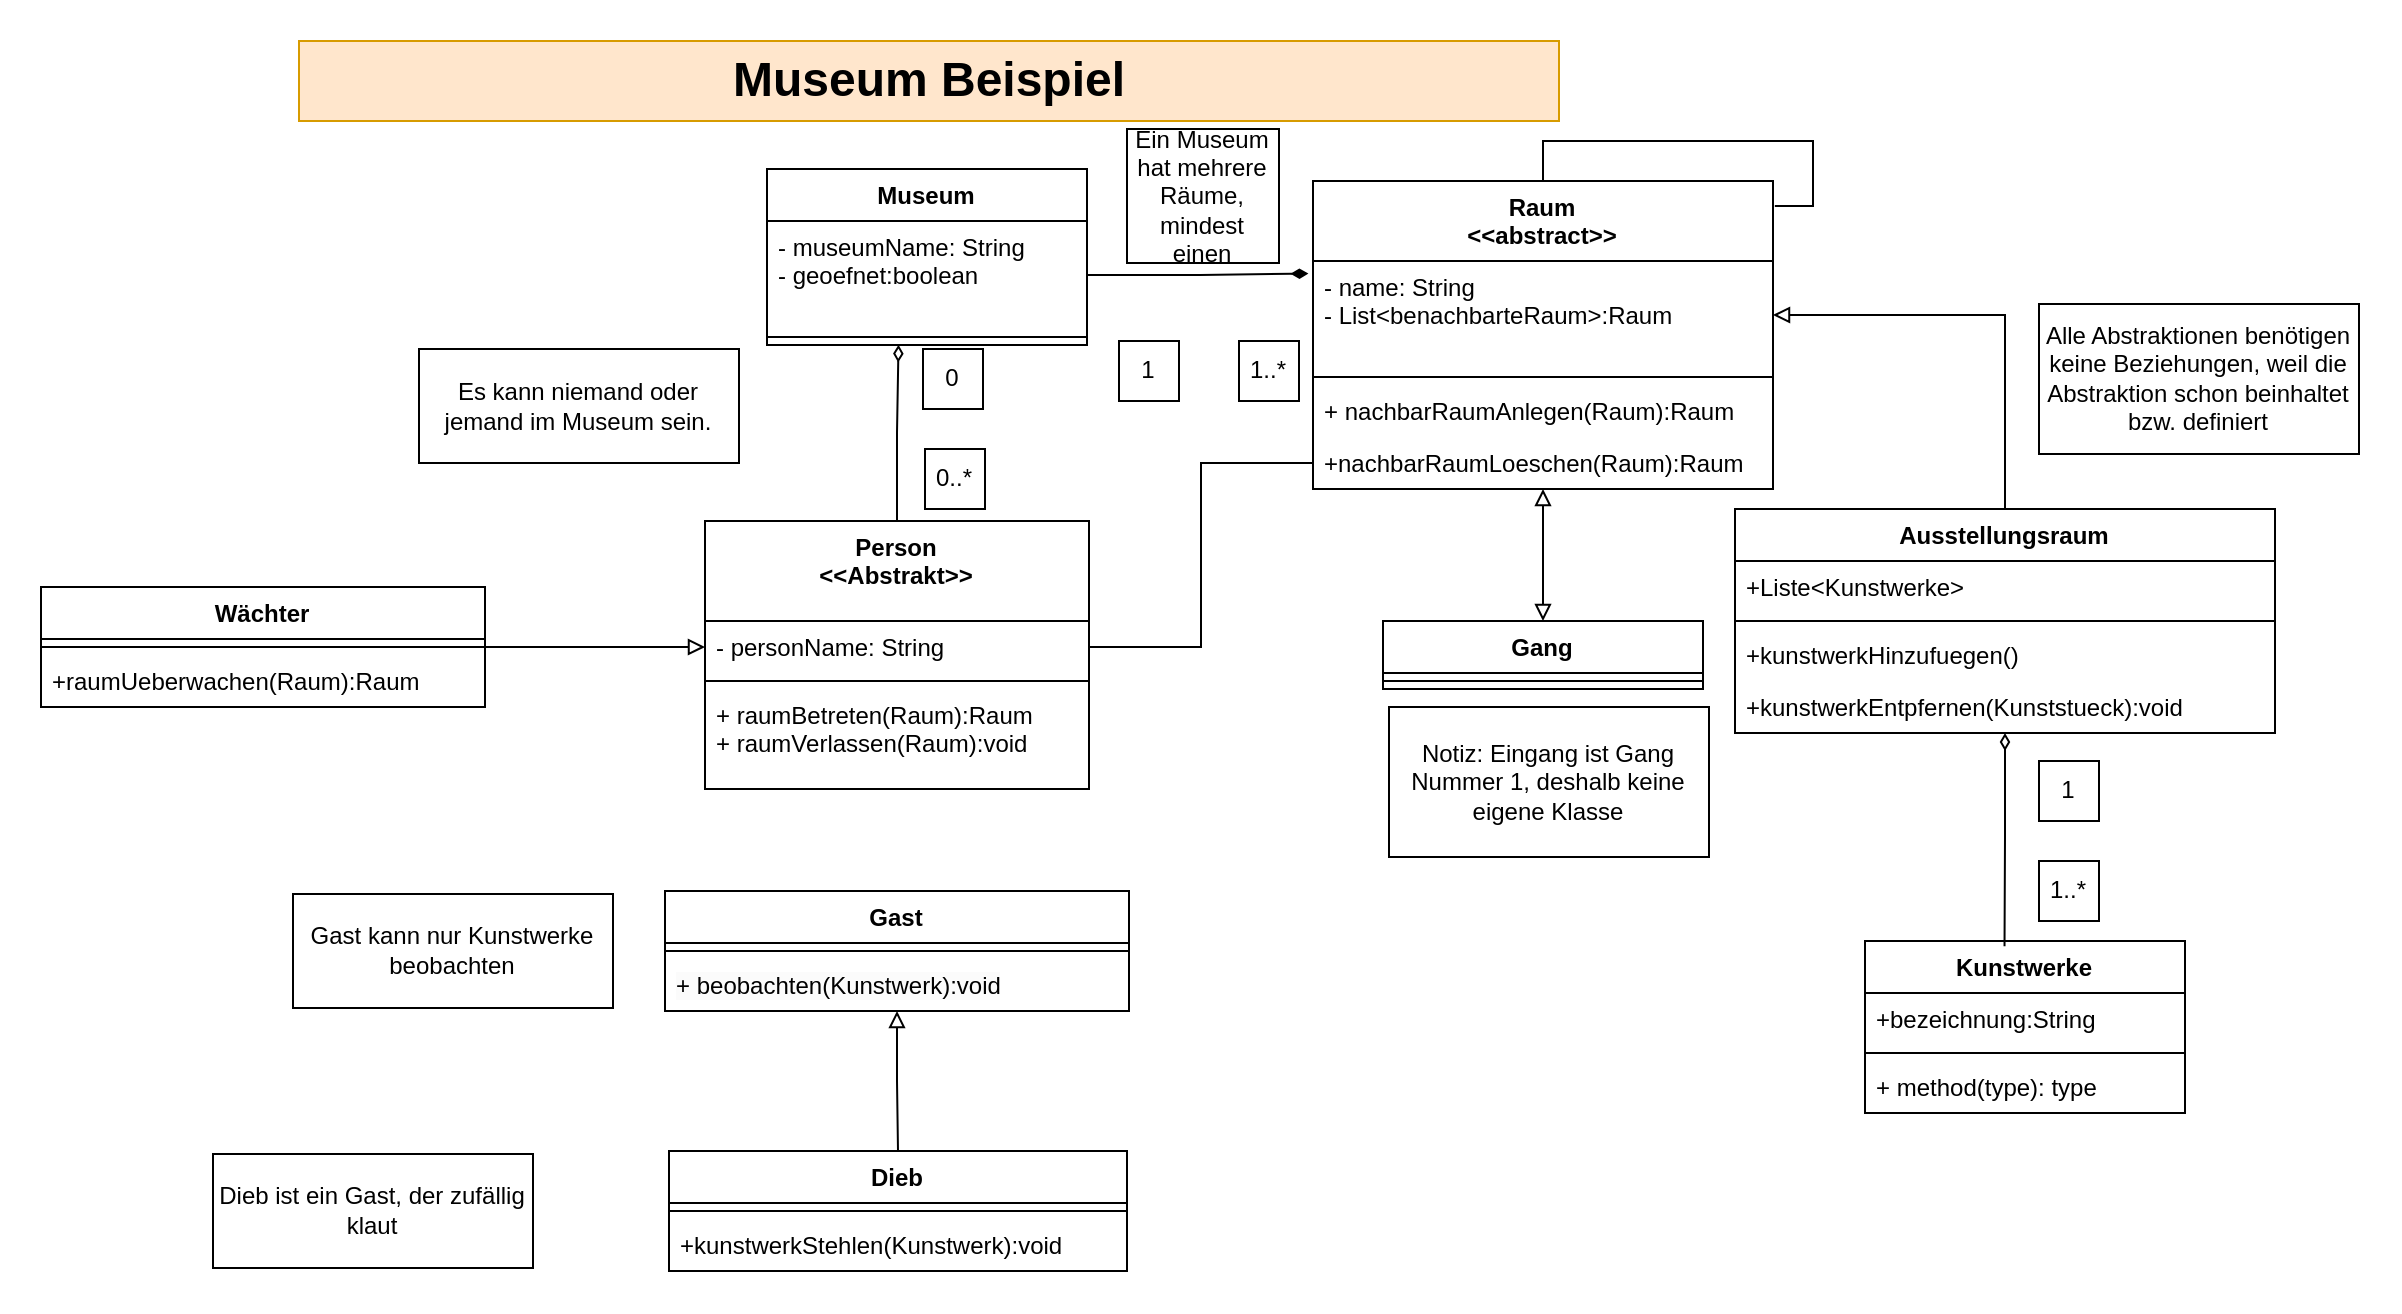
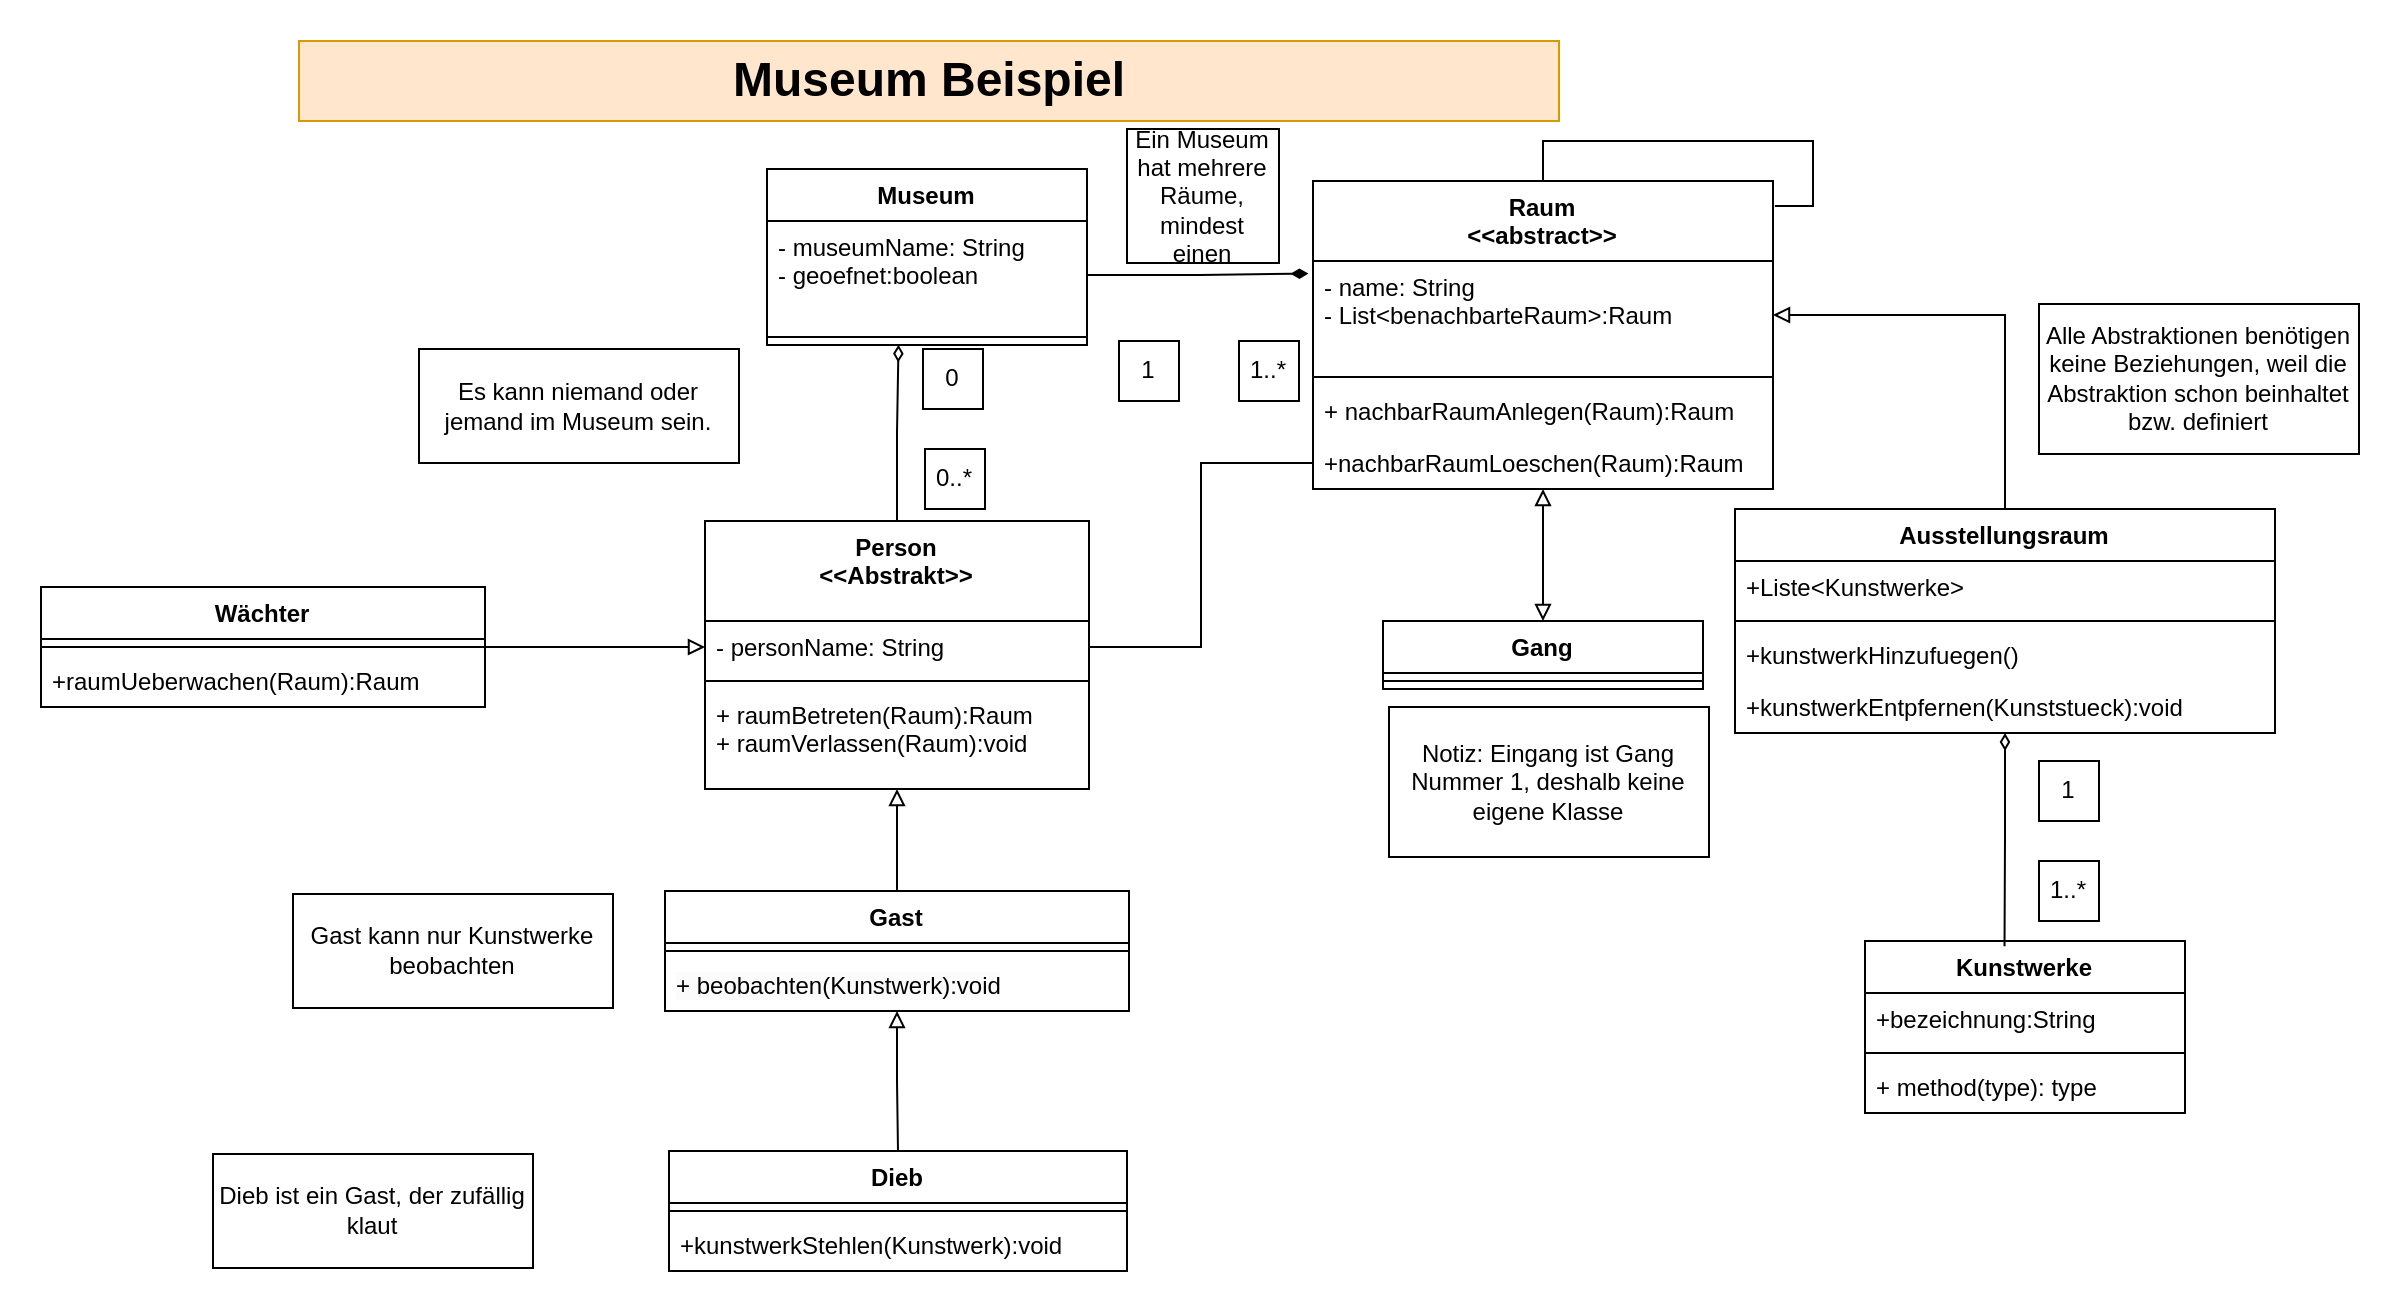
edge "Gast" -> "Person <<Abstrakt>>": added
